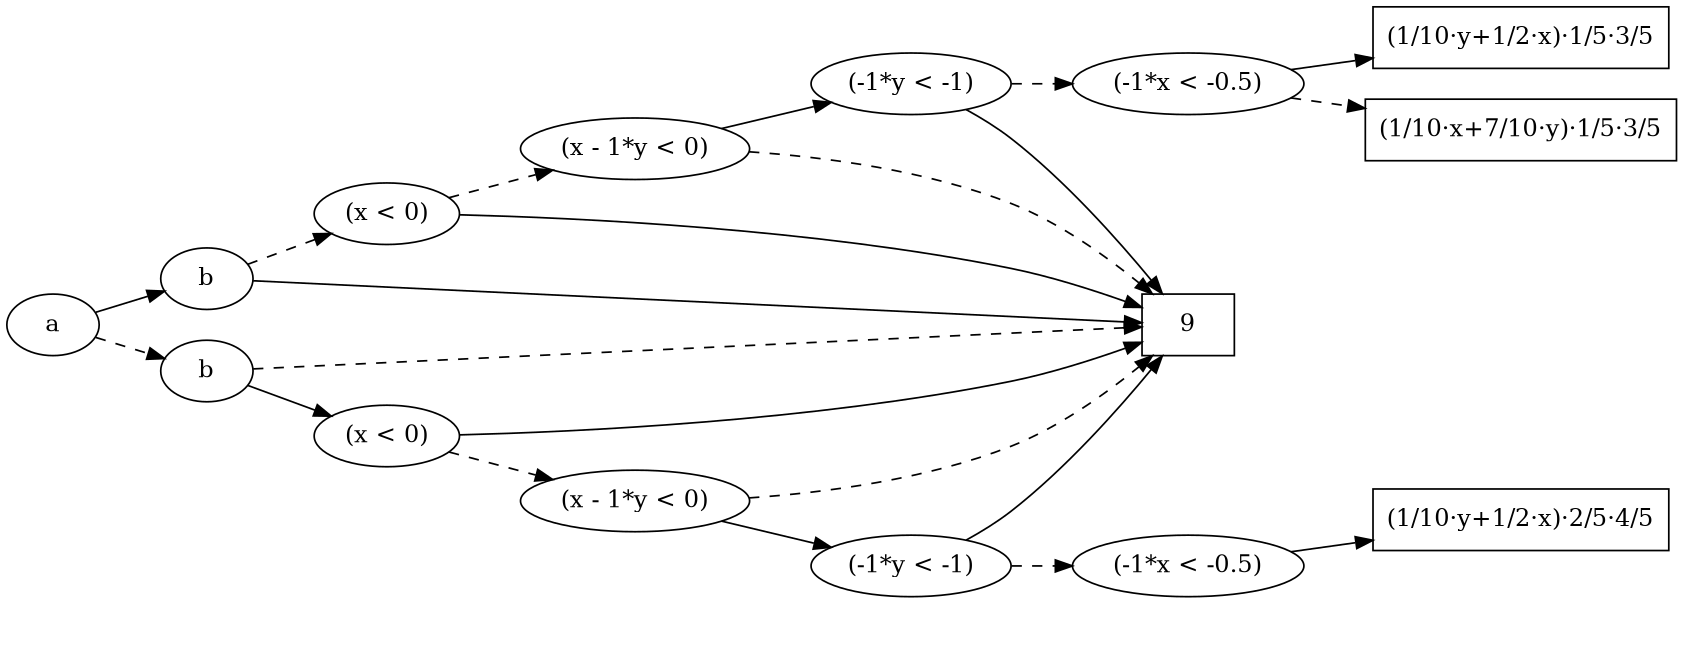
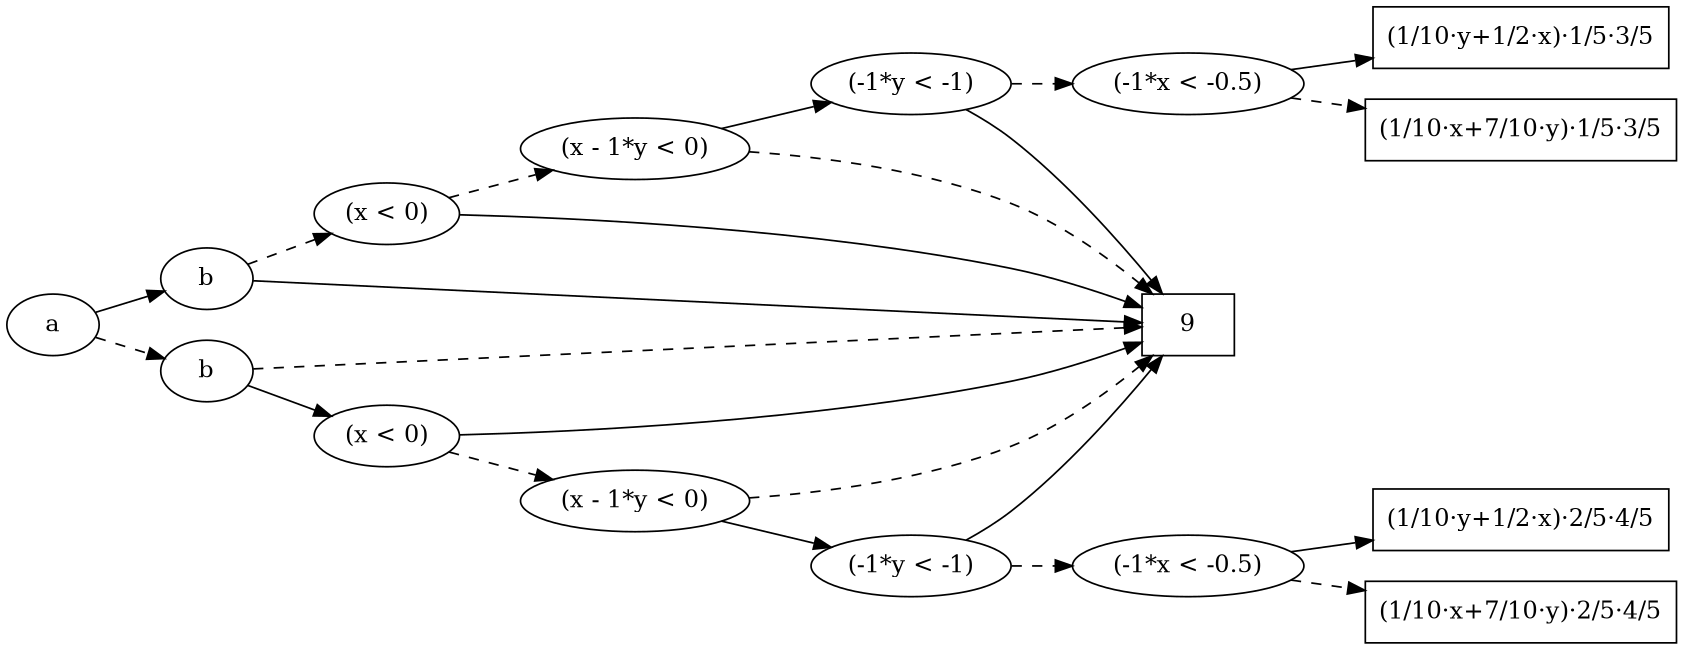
node "(1/10·x+7/10·y)·2/5·4/5": added
